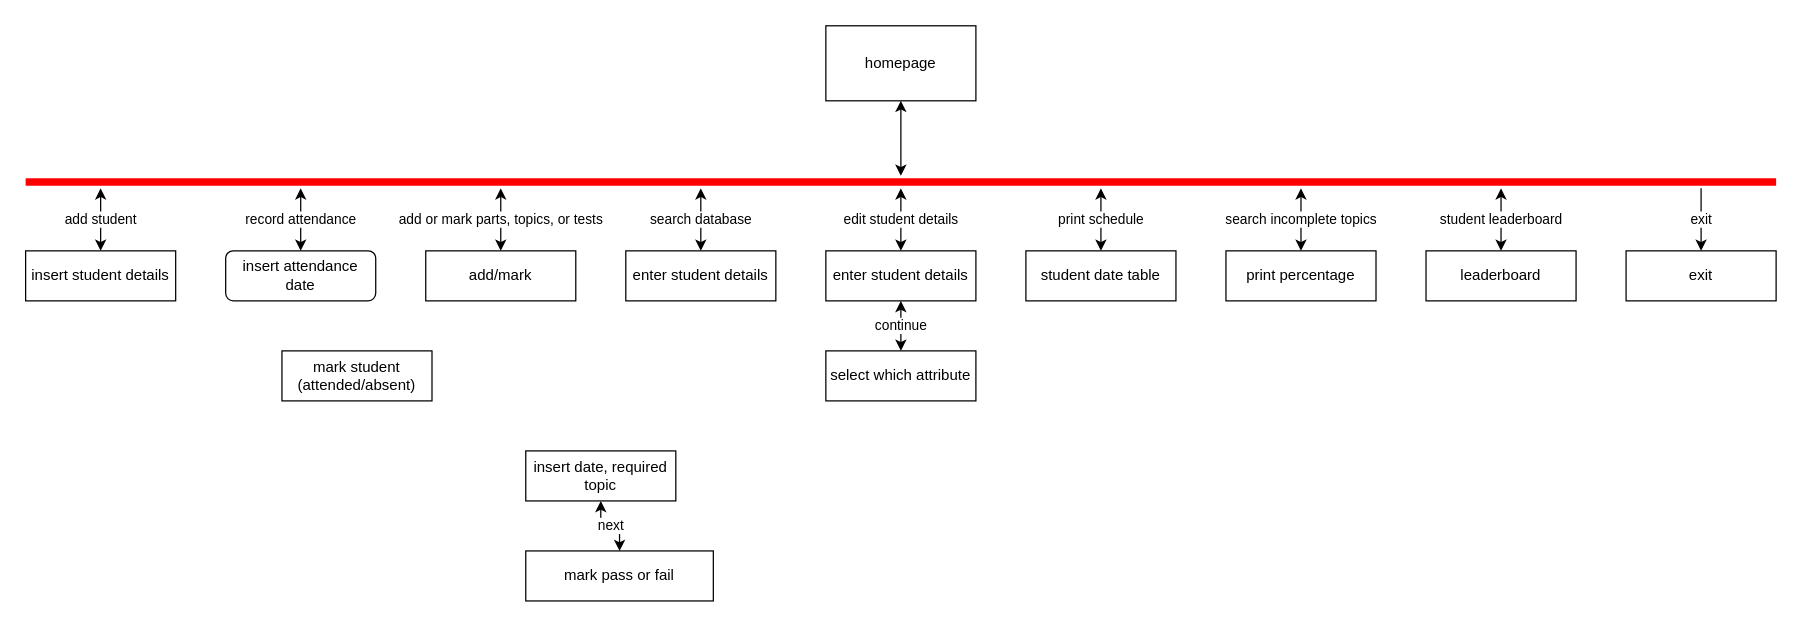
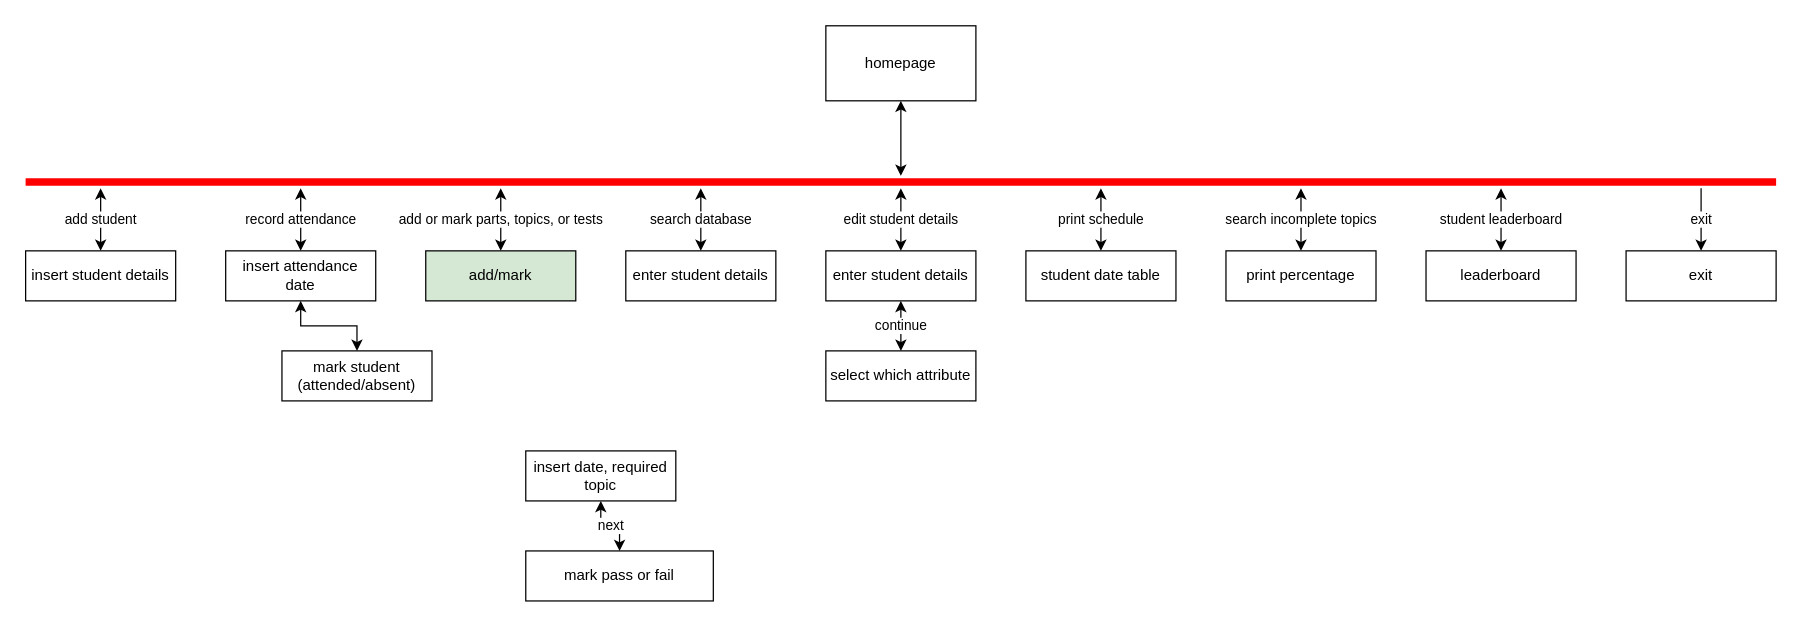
node "insert attendance date": shape rounded rectangle -> rectangle
node "add/mark": fillcolor #ffffff -> #d5e8d4
edge "insert attendance date" -- "mark student (attended/absent)": added
